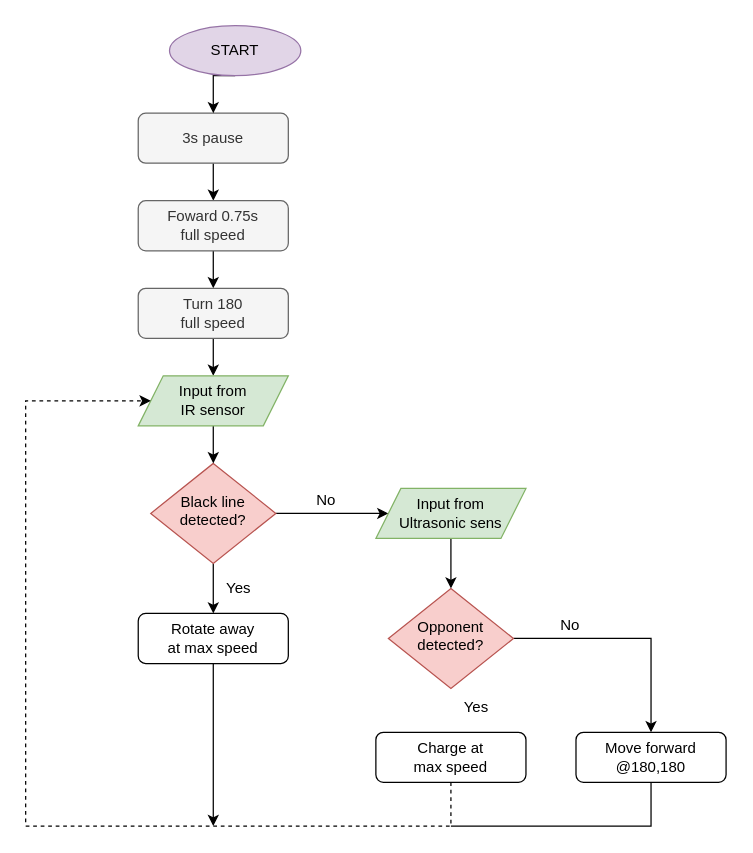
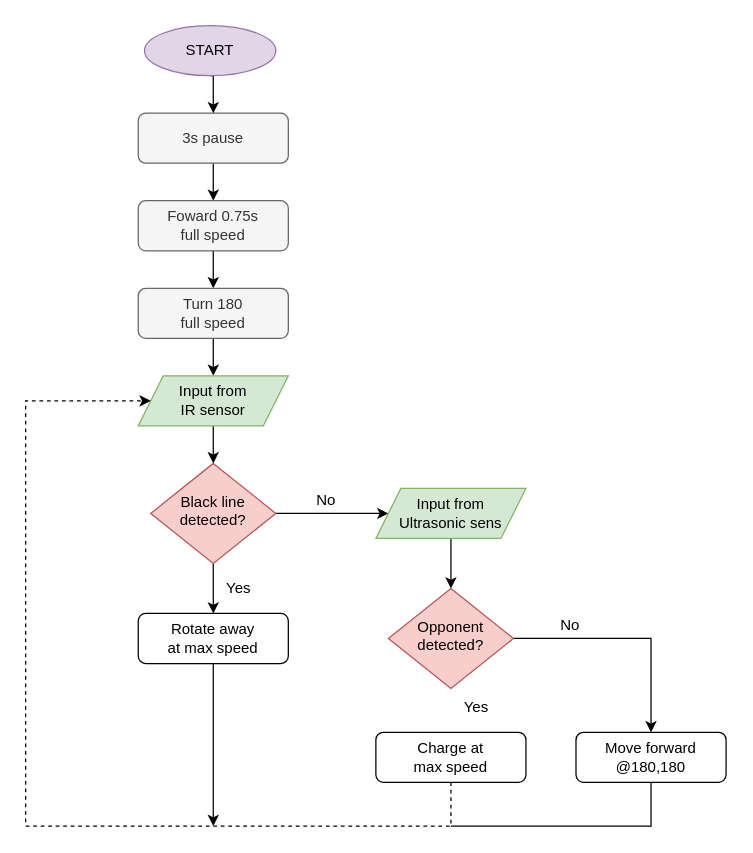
node "START": moved (235, 51) -> (210, 51)
